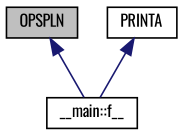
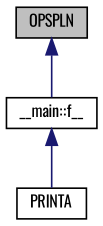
edge "__main::f__" -> "PRINTA": reversed
